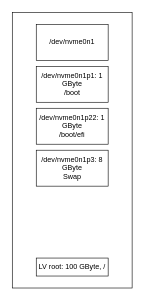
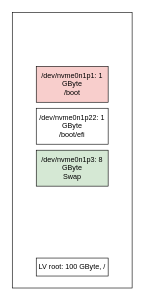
node "/dev/nvme0n1": removed
node "/dev/nvme0n1p1: 1 GByte /boot": fillcolor #ffffff -> #f8cecc
node "/dev/nvme0n1p3: 8 GByte Swap": fillcolor #ffffff -> #d5e8d4
